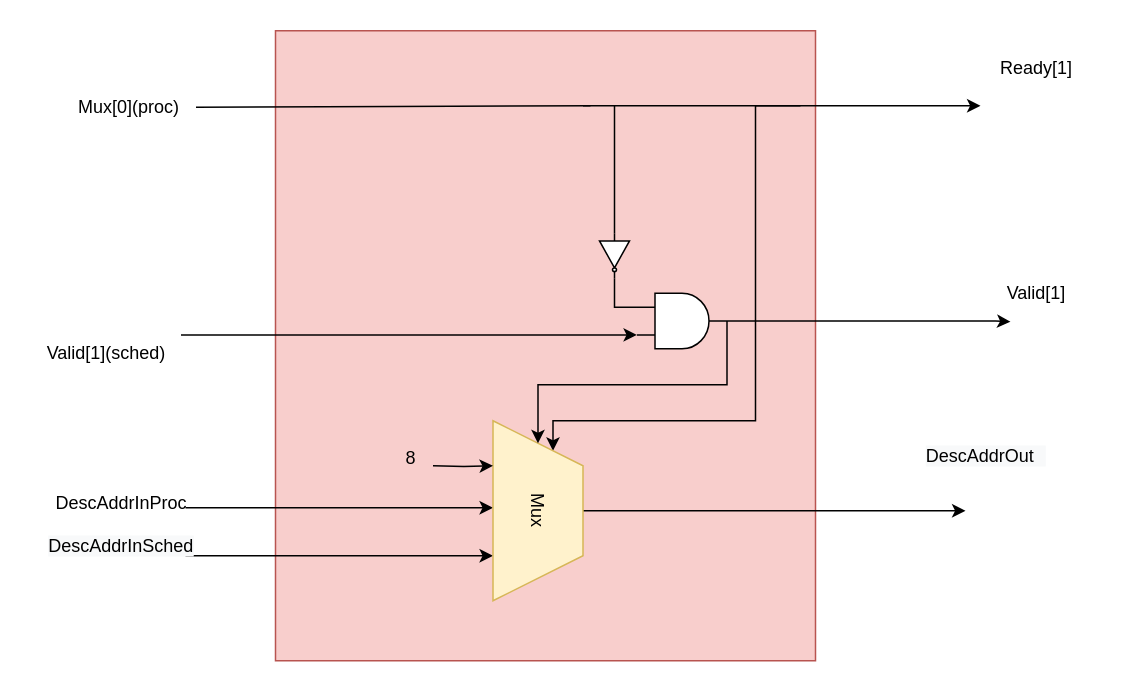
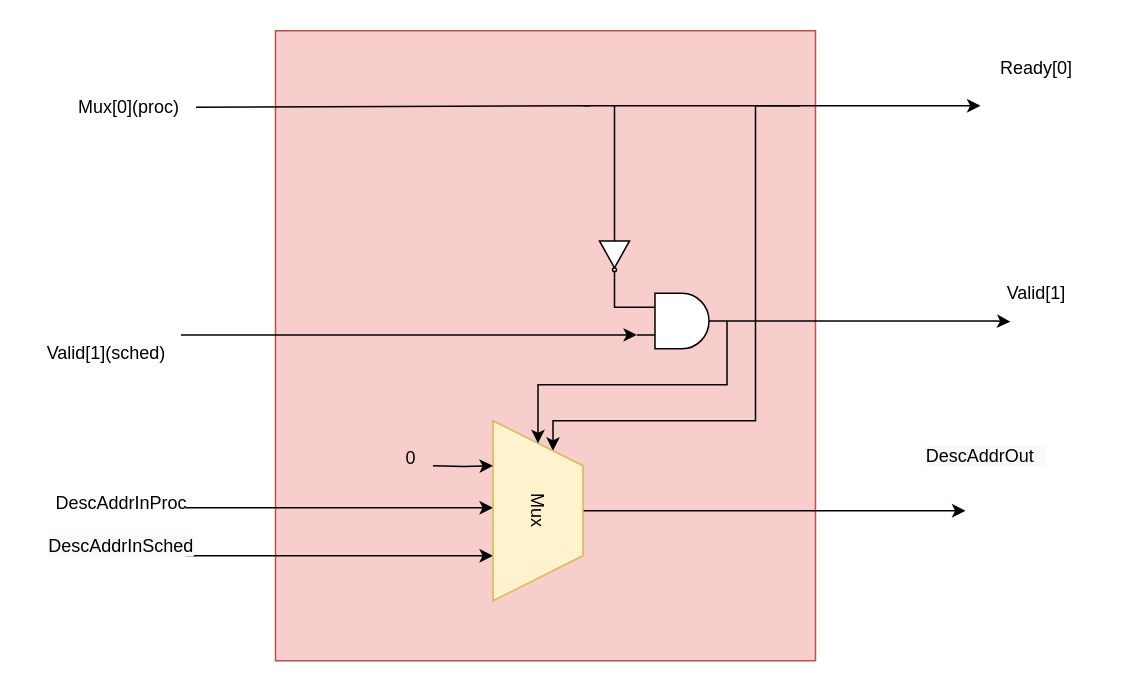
node "Ready[1]": label "Ready[1]" -> "Ready[0]"
node "8": label "8" -> "0"
